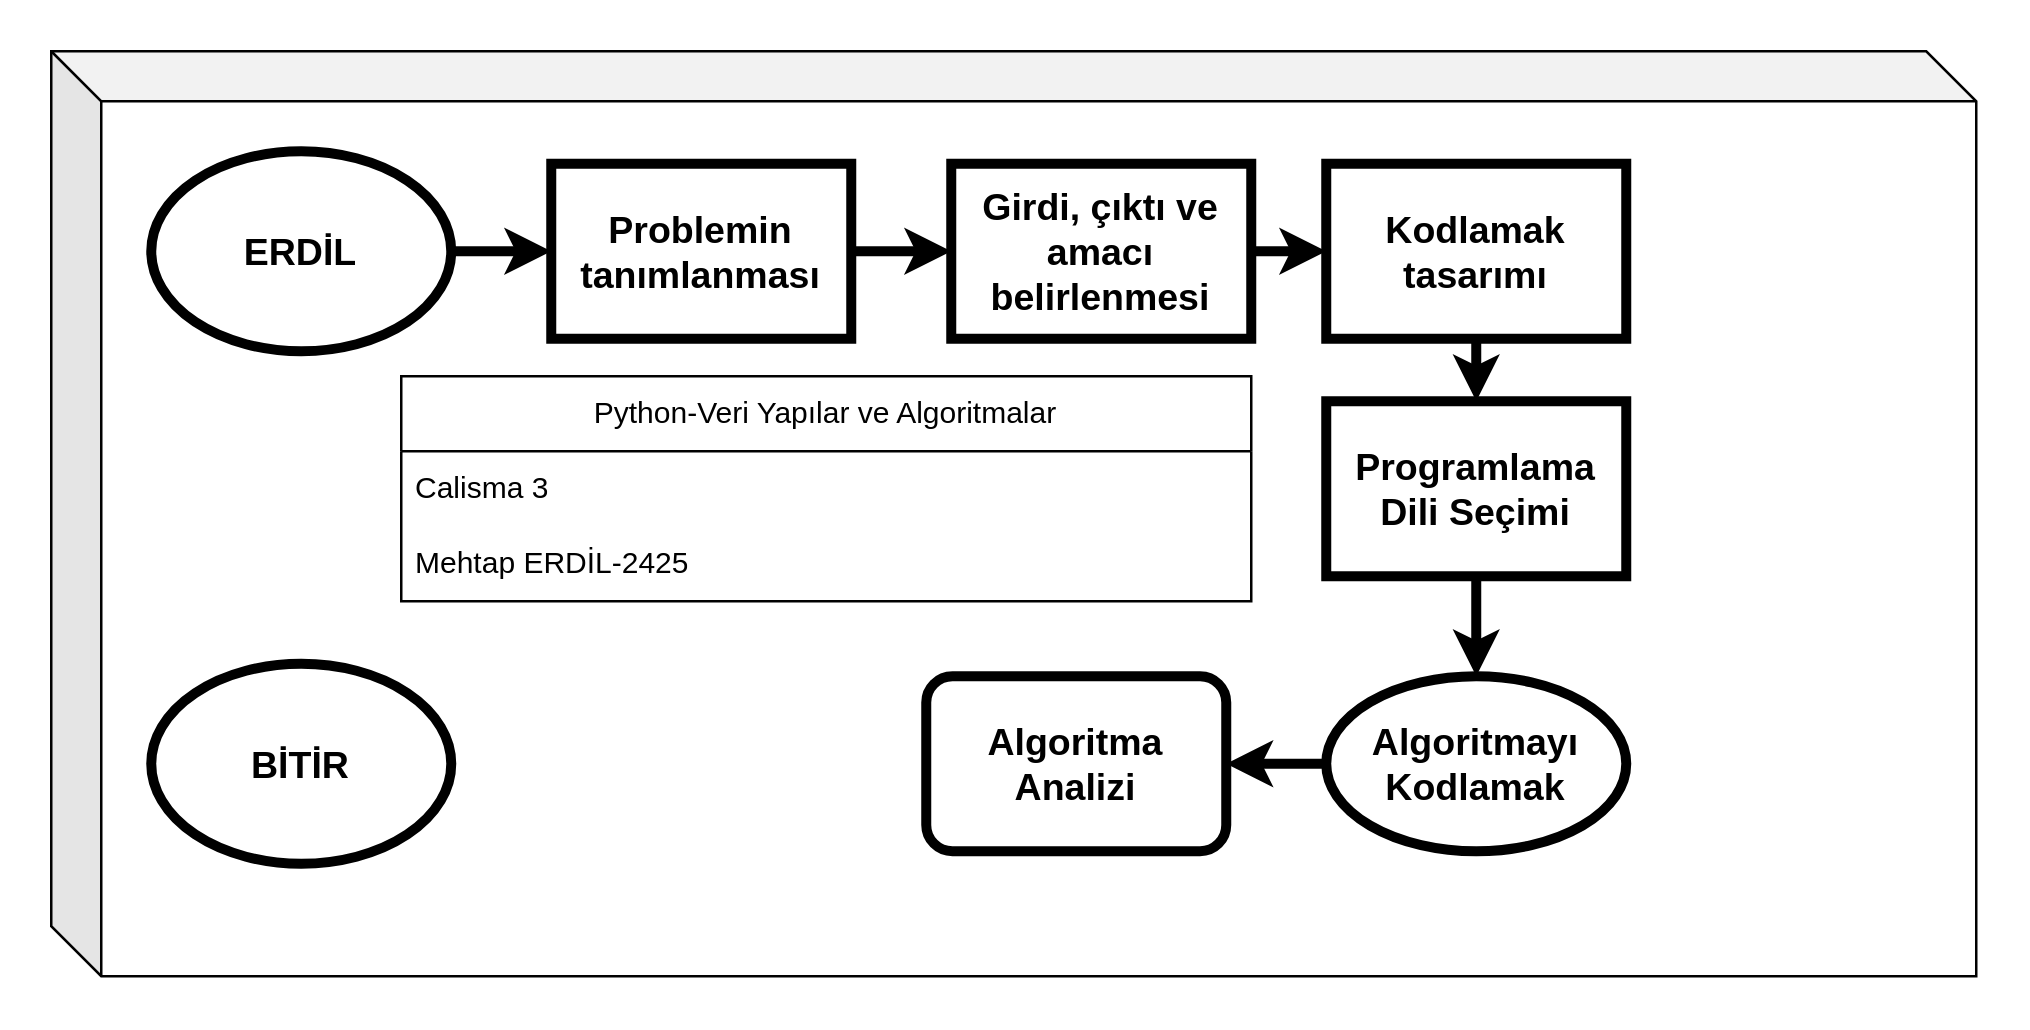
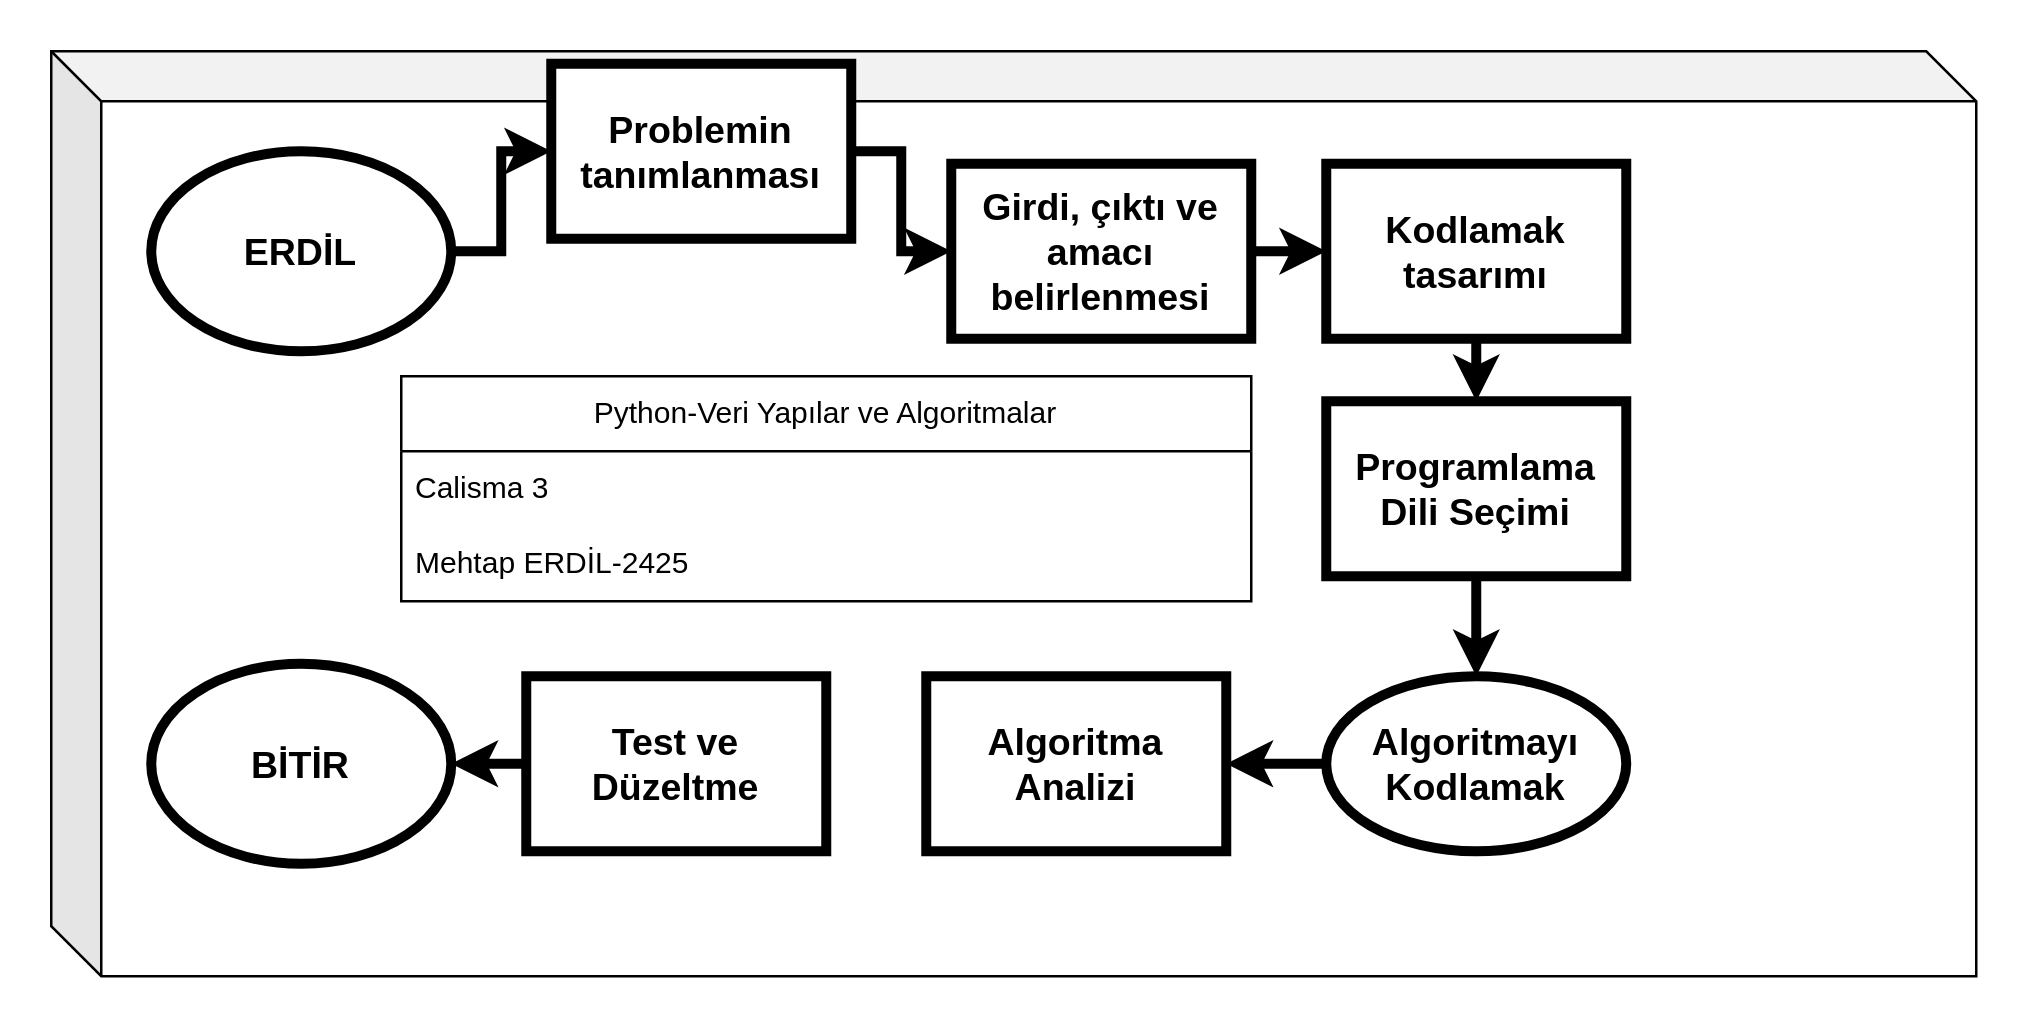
node "Problemin tanımlanması": moved (701, 251) -> (701, 151)
edge "Test ve Düzeltme" -> "BİTİR": added
node "Test ve Düzeltme": added
node "Algoritma Analizi": shape rounded rectangle -> rectangle
